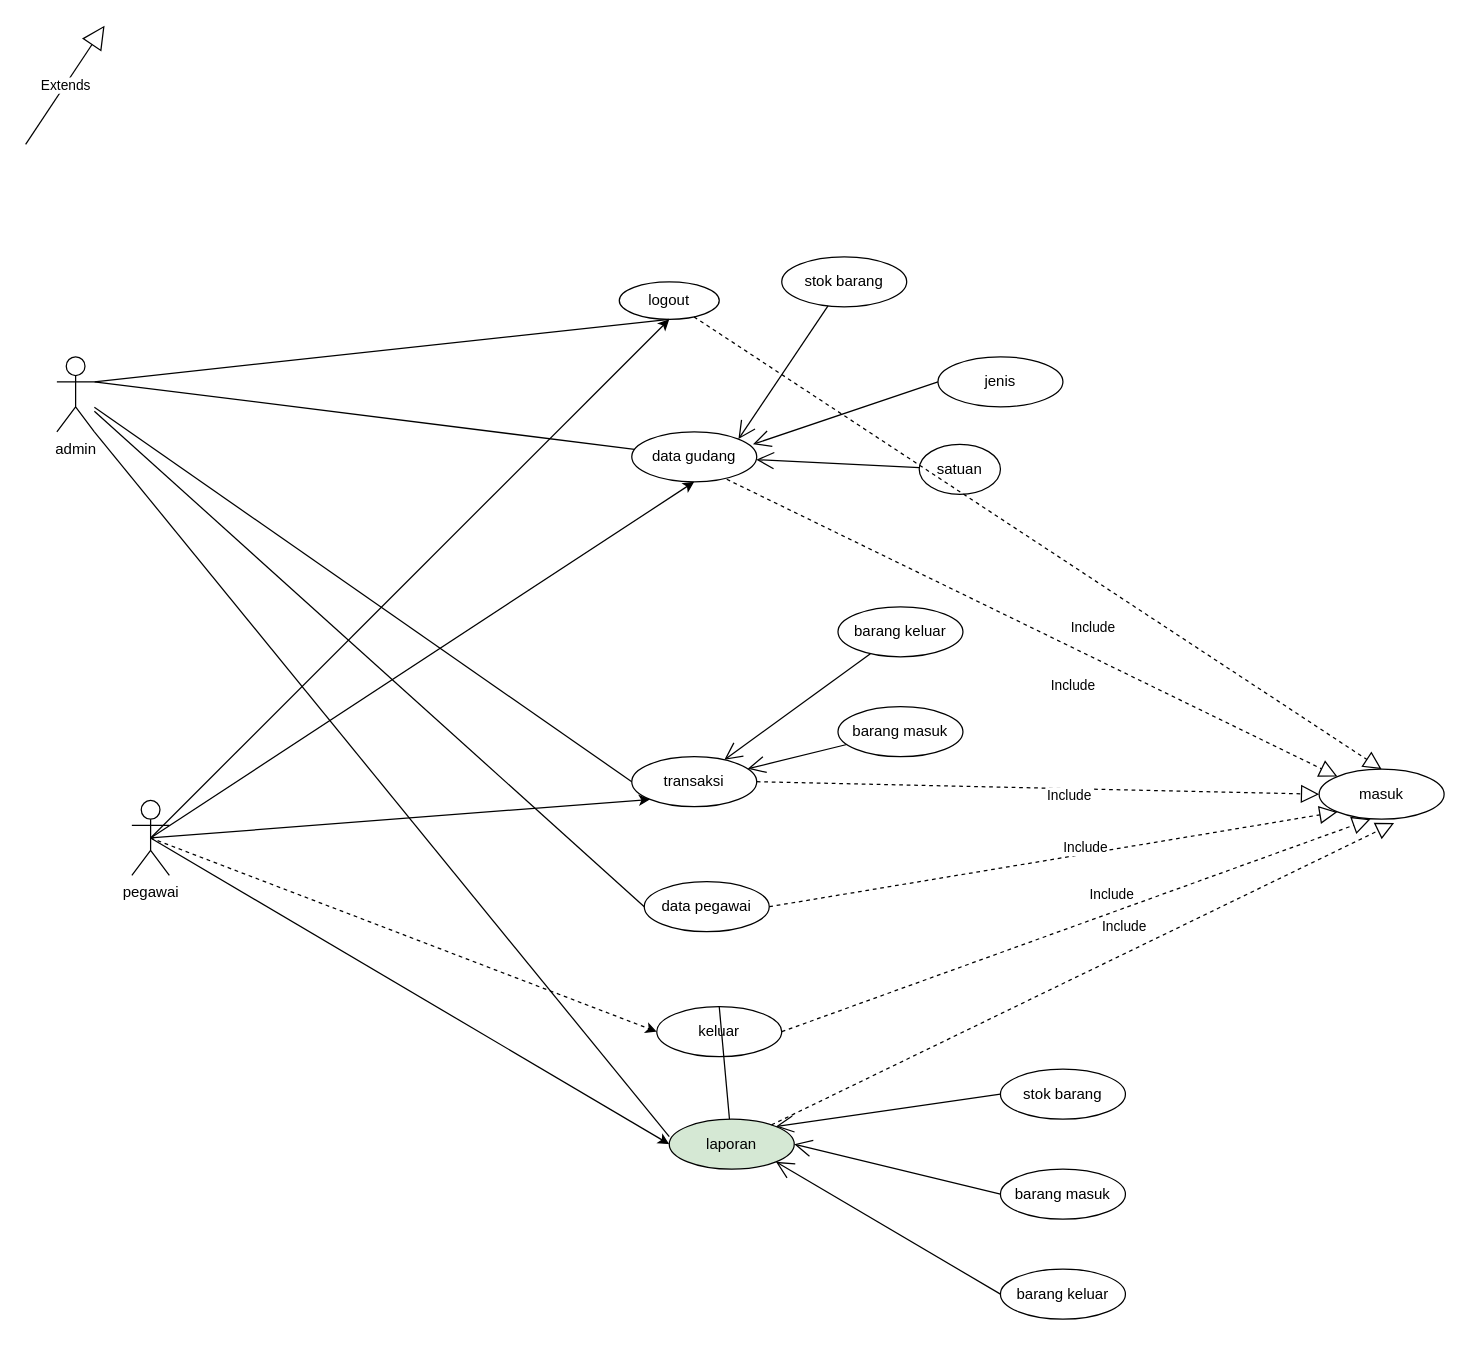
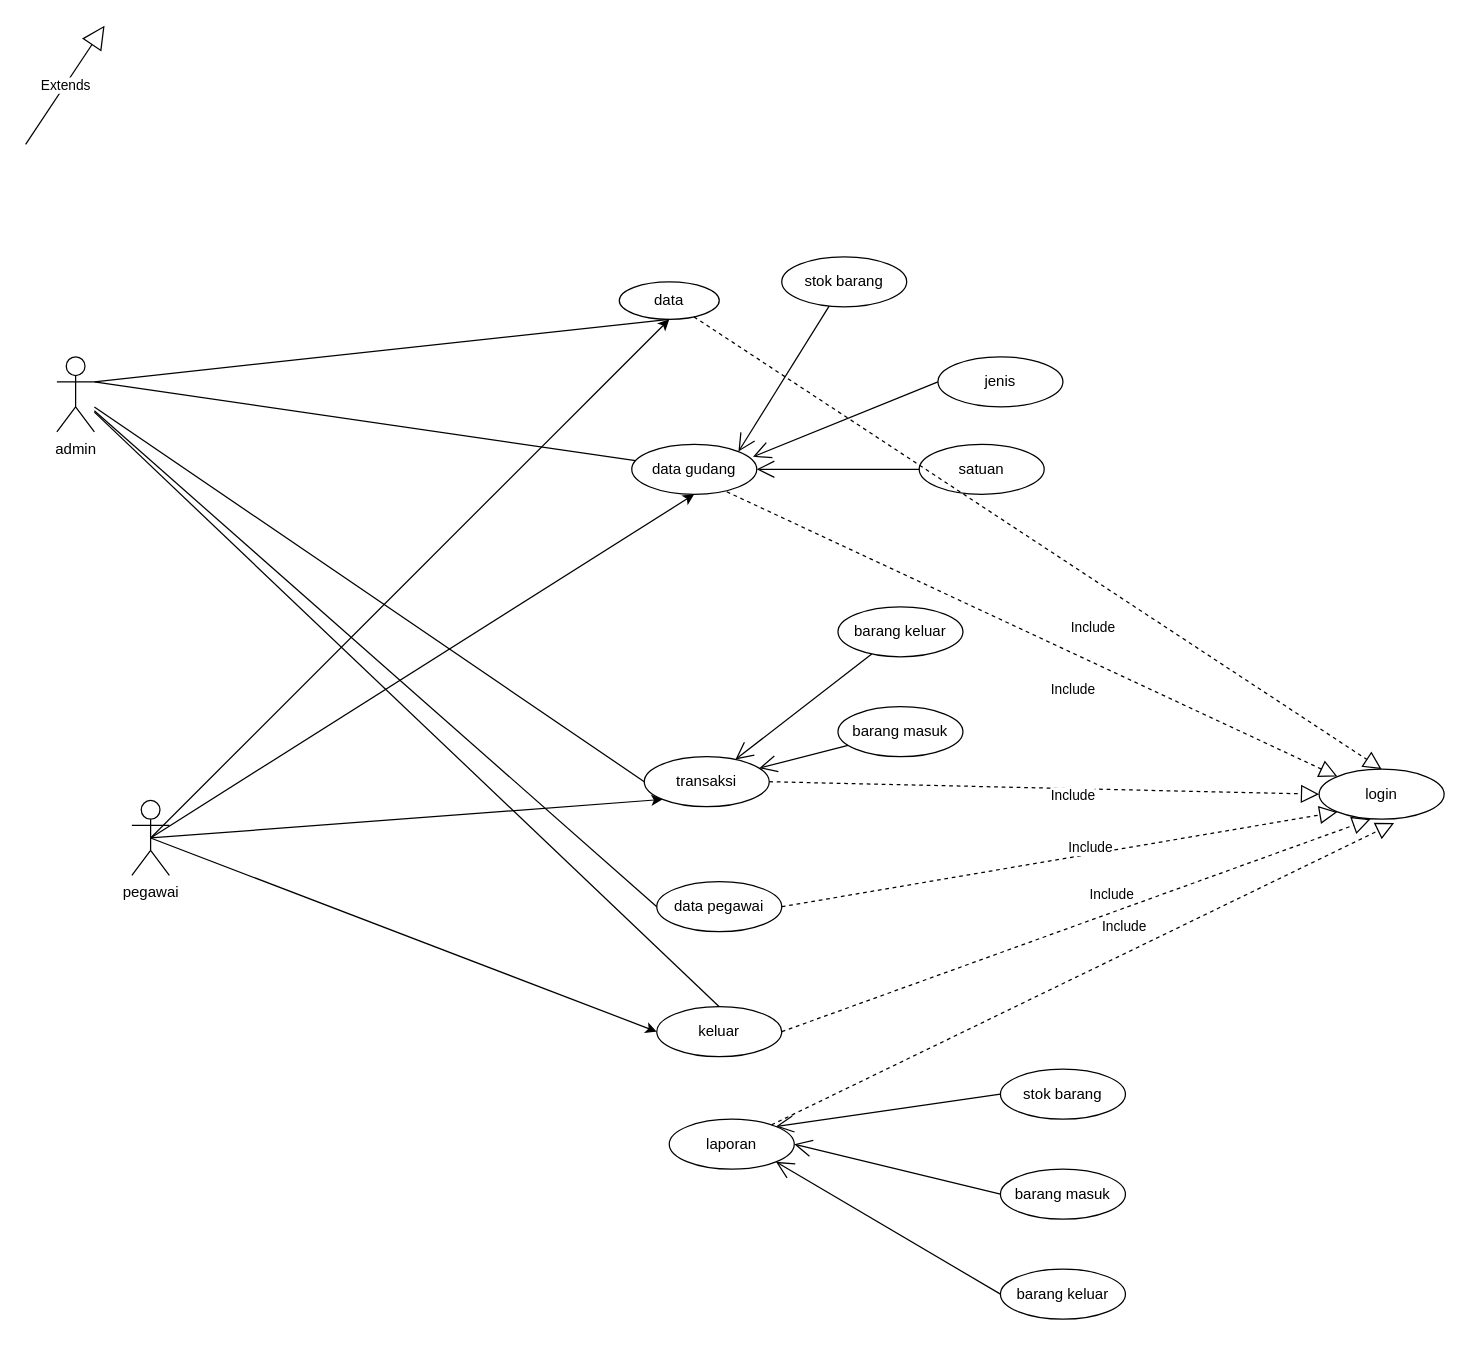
node "logout": label "logout" -> "data"
node "data gudang": moved (694, 457) -> (694, 469)
node "satuan": size 81x50 -> 125x50
edge "admin" -- "laporan": removed
node "transaksi": moved (694, 782) -> (707, 782)
node "masuk": label "masuk" -> "login"
node "data pegawai": moved (707, 907) -> (719, 907)
edge "pegawai" -> "keluar": style dashed -> solid
edge "pegawai" -> "laporan": removed
edge "keluar" -- "laporan": now "keluar" -- "admin"
node "laporan": fillcolor #d5e8d4 -> #ffffff
